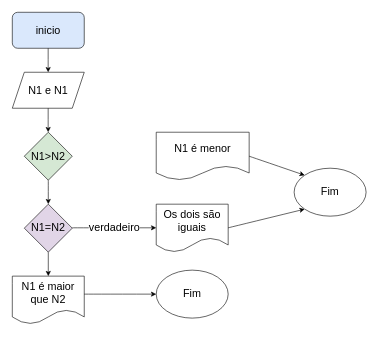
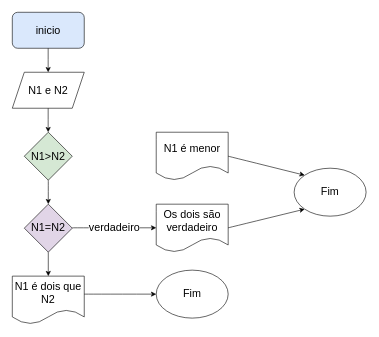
node "N1 e N1": label "N1 e N1" -> "N1 e N2"
node "N1 é menor": size 93x48 -> 72x48
node "Os dois são iguais": label "Os dois são iguais" -> "Os dois são verdadeiro"
node "N1 é maior que N2": label "N1 é maior que N2" -> "N1 é dois que N2"
